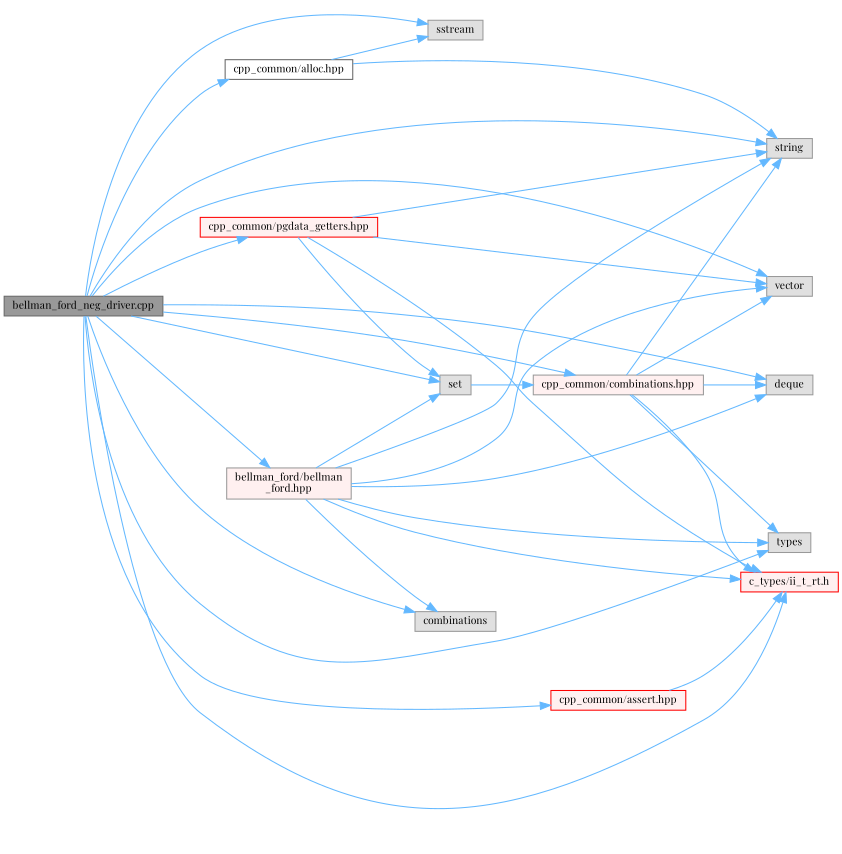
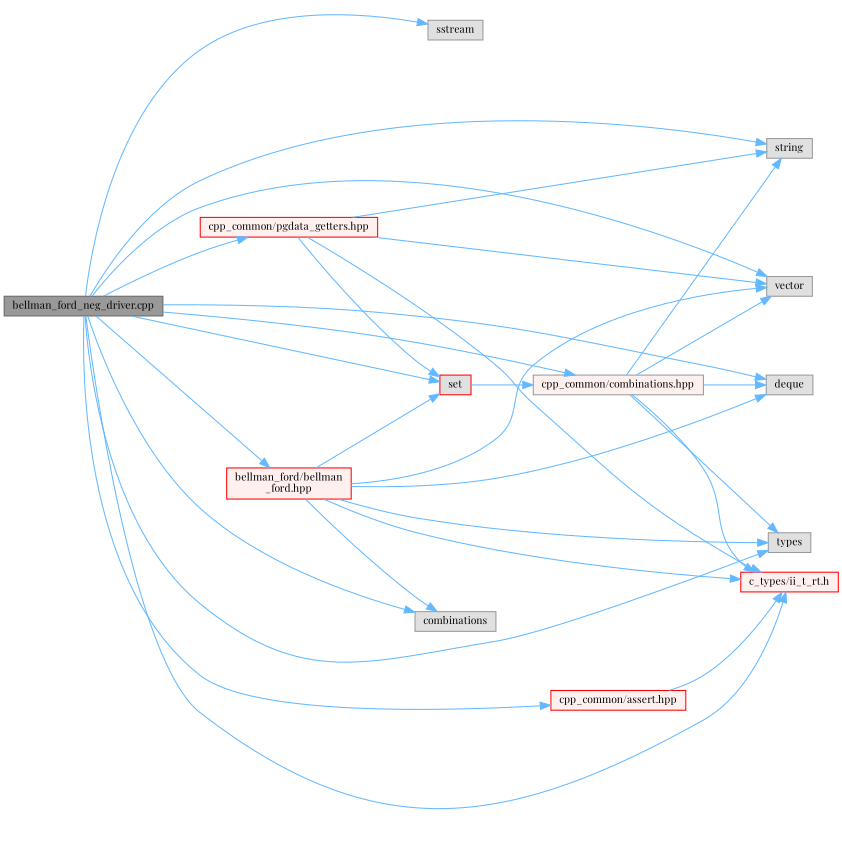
node "cpp_common/alloc.hpp": removed
edge "bellman_ford/bellman _ford.hpp" -> "string": removed
node "set": color grey60 -> red
node "bellman_ford/bellman _ford.hpp": color grey60 -> red
